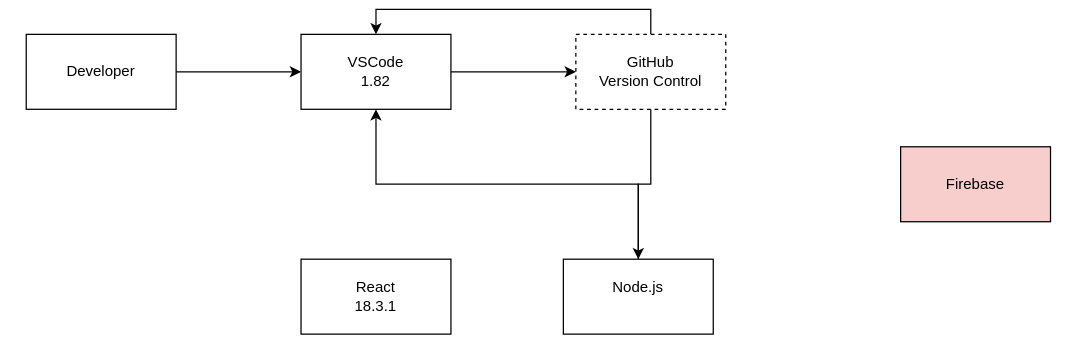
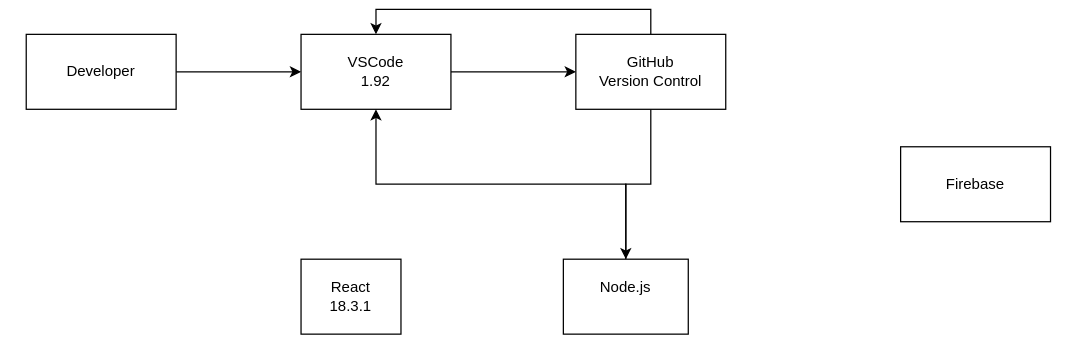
node "VSCode 1.82": label "VSCode 1.82" -> "VSCode 1.92"
node "GitHub Version Control": style dashed -> solid
node "Firebase": fillcolor #f8cecc -> #ffffff
node "React 18.3.1": size 150x75 -> 100x75
node "Node.js": size 150x75 -> 125x75
